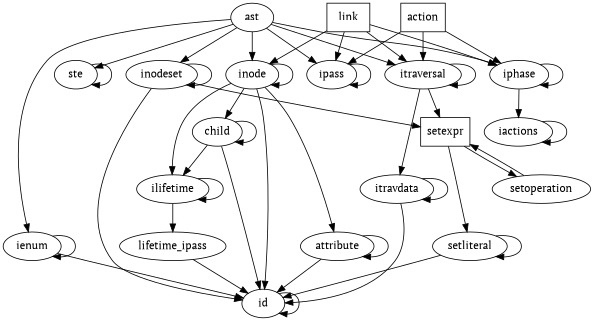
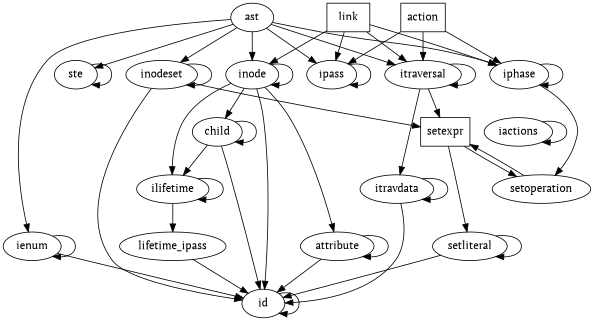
edge "iphase" -> "iactions": now "iphase" -> "setoperation"
